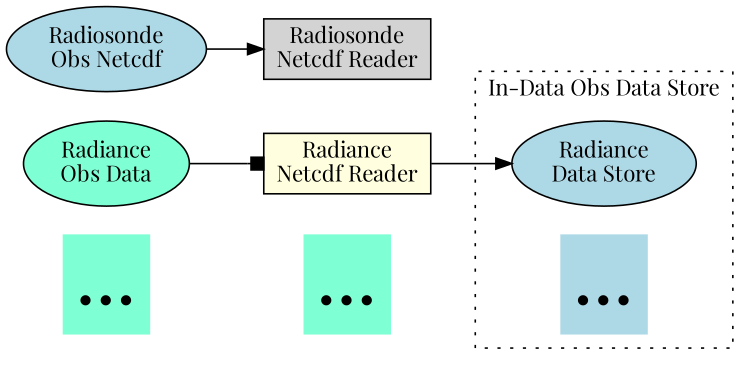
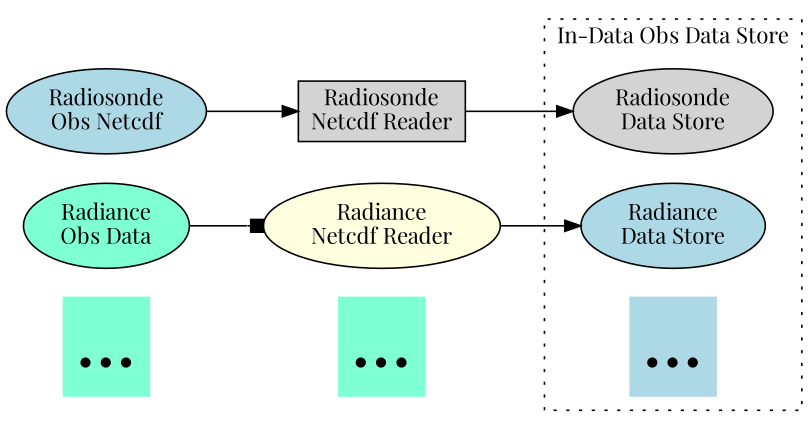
node "Radiosonde Data Store": added
node "Radiance Netcdf Reader": shape box -> ellipse
